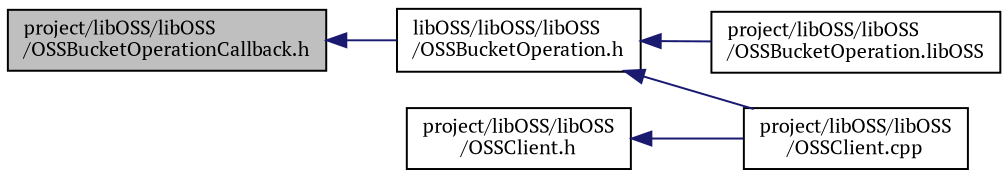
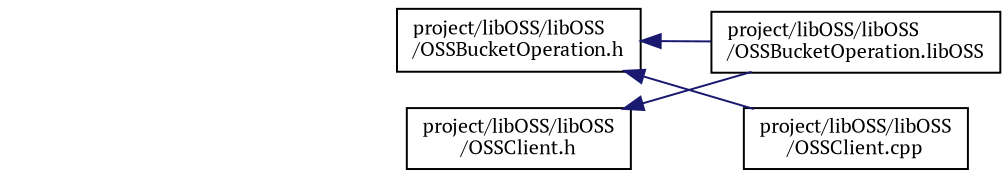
node "project/libOSS/libOSS /OSSBucketOperationCallback.h": removed
node "libOSS/libOSS/libOSS /OSSBucketOperation.h": label "libOSS/libOSS/libOSS /OSSBucketOperation.h" -> "project/libOSS/libOSS /OSSBucketOperation.h"
edge "project/libOSS/libOSS /OSSClient.cpp" -> "project/libOSS/libOSS /OSSClient.h": now "project/libOSS/libOSS /OSSBucketOperation.libOSS" -> "project/libOSS/libOSS /OSSClient.h"
